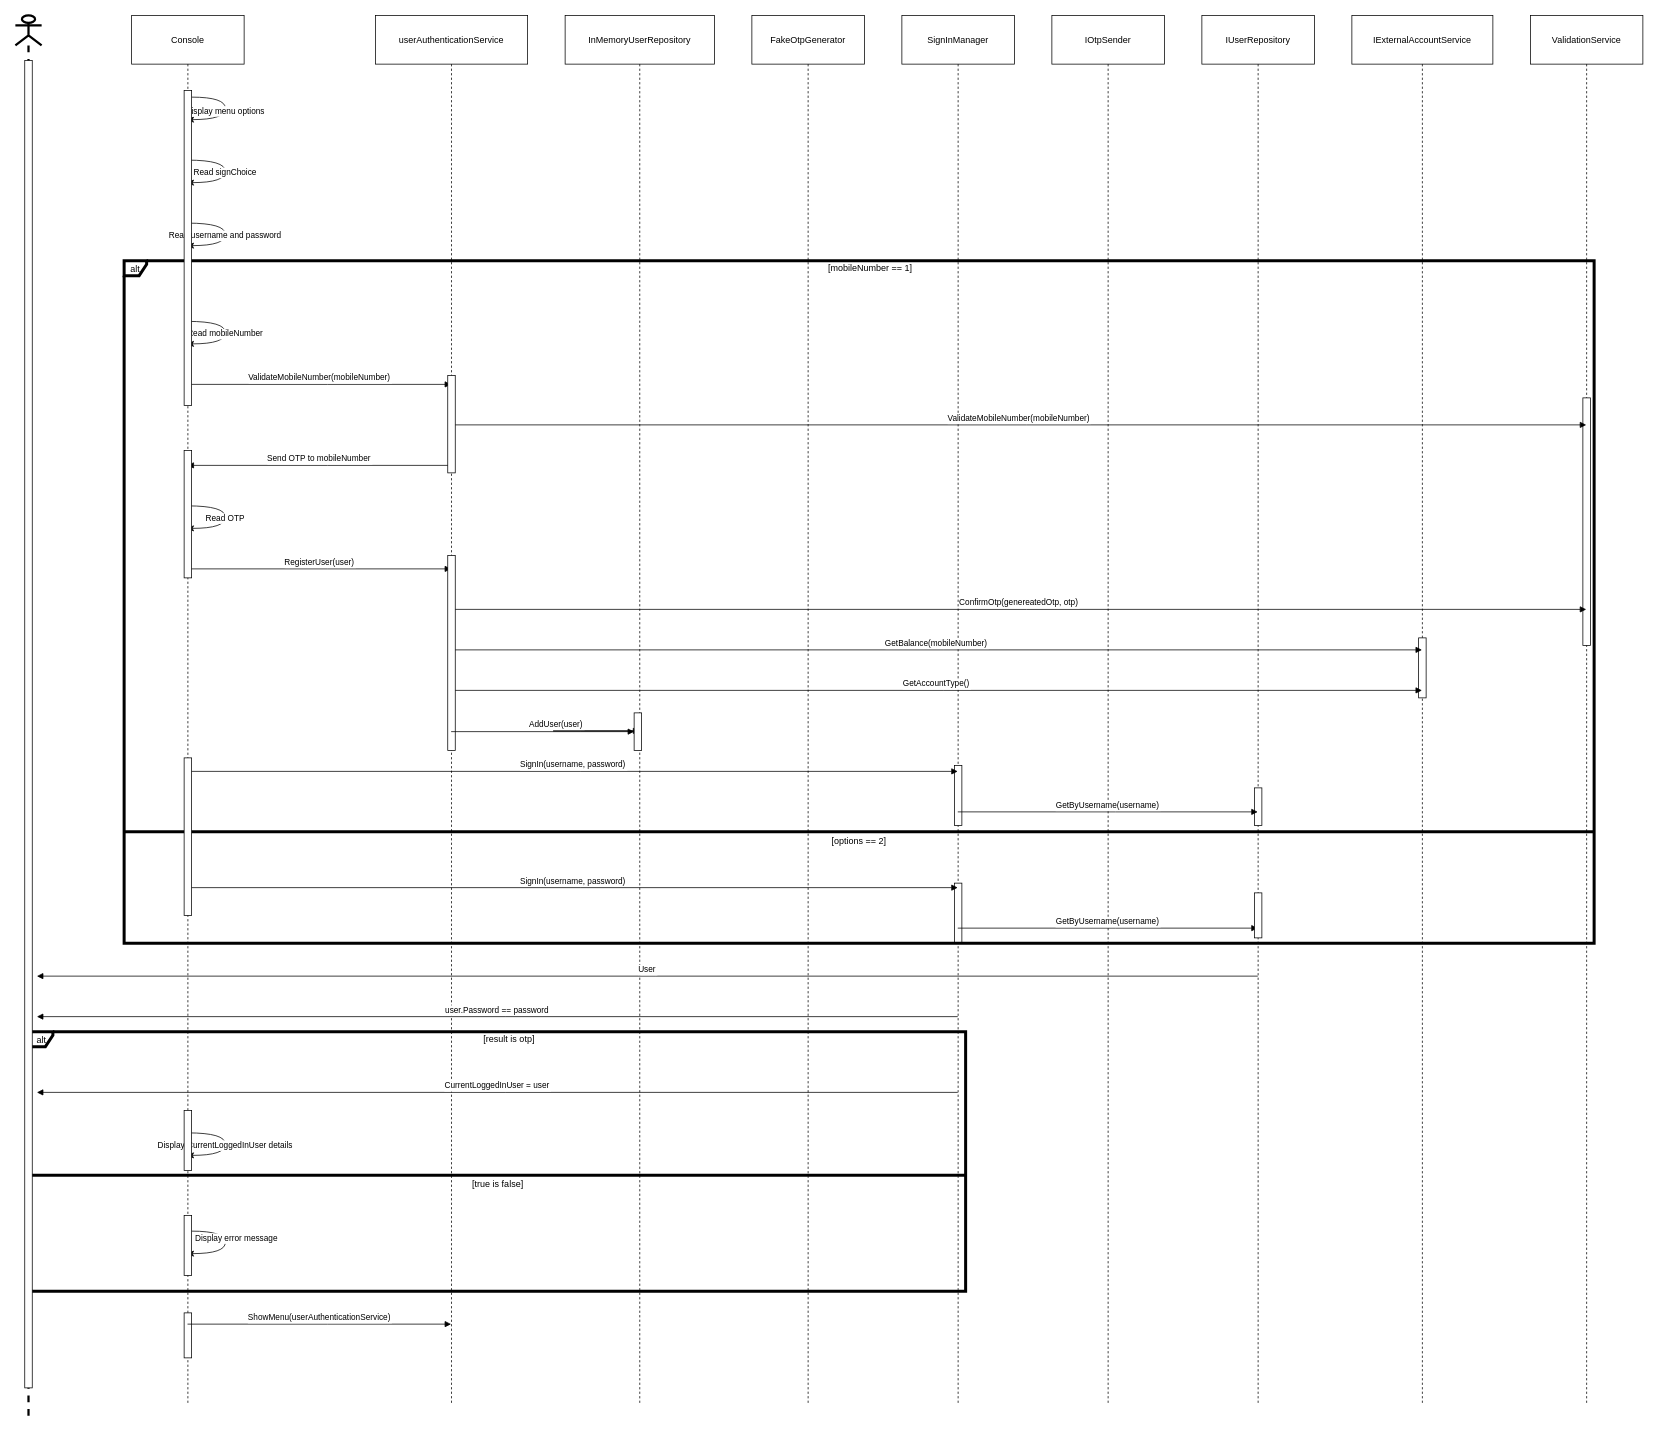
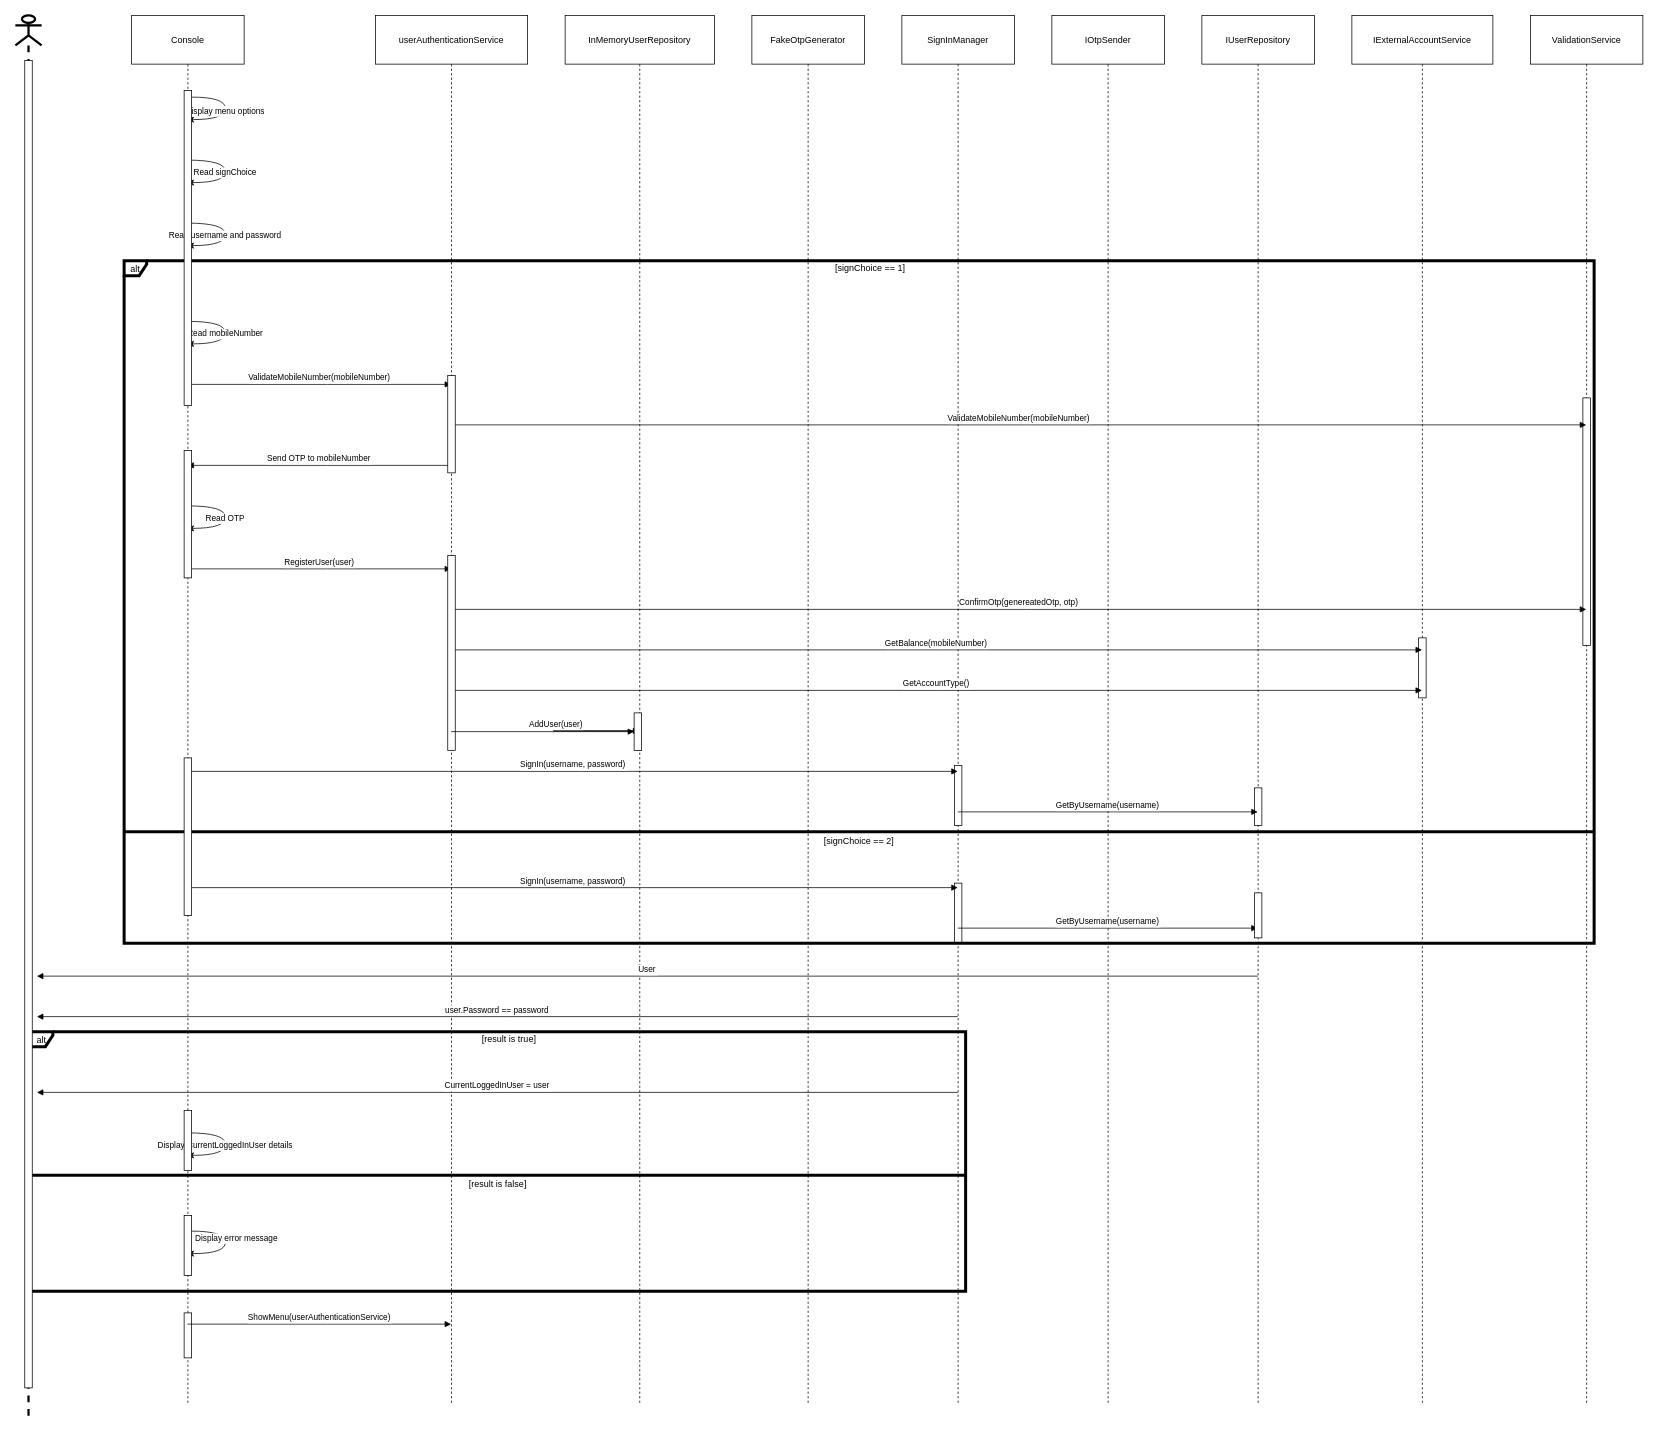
node "[mobileNumber == 1]": label "[mobileNumber == 1]" -> "[signChoice == 1]"
node "[options == 2]": label "[options == 2]" -> "[signChoice == 2]"
node "[result is otp]": label "[result is otp]" -> "[result is true]"
node "[true is false]": label "[true is false]" -> "[result is false]"
